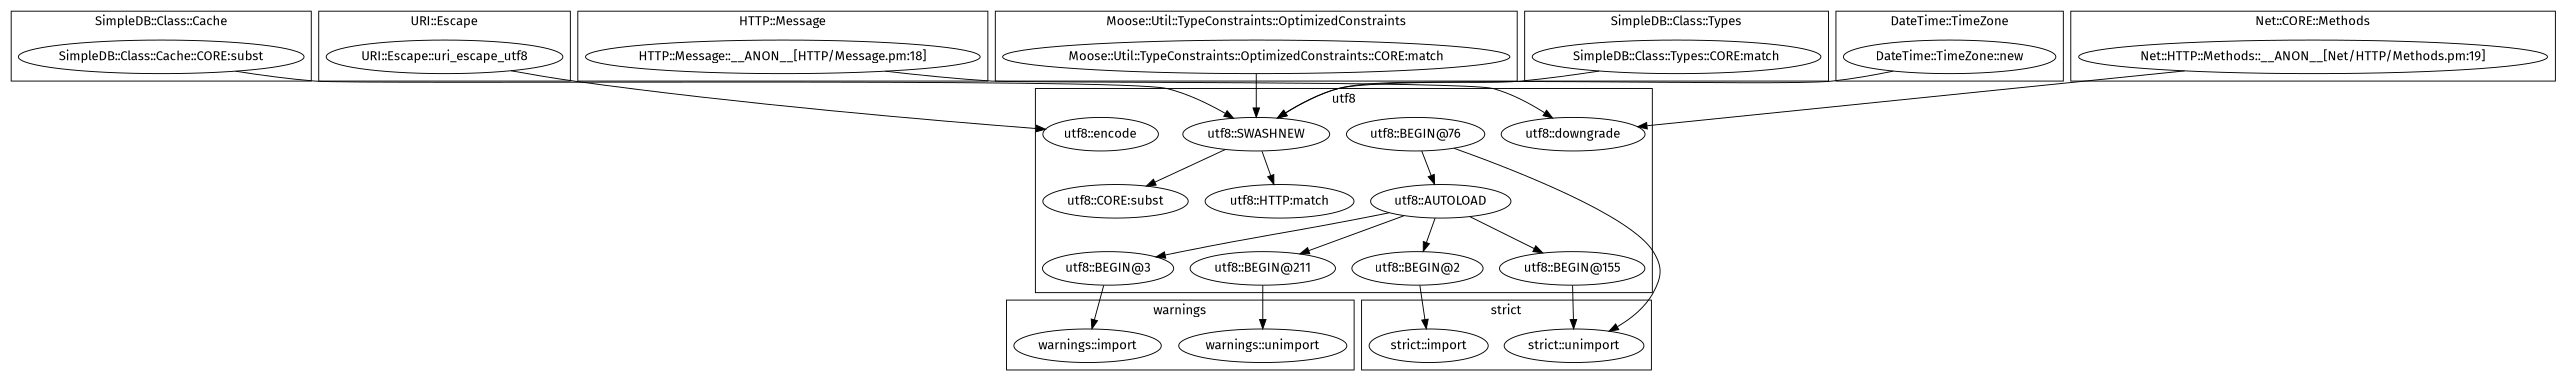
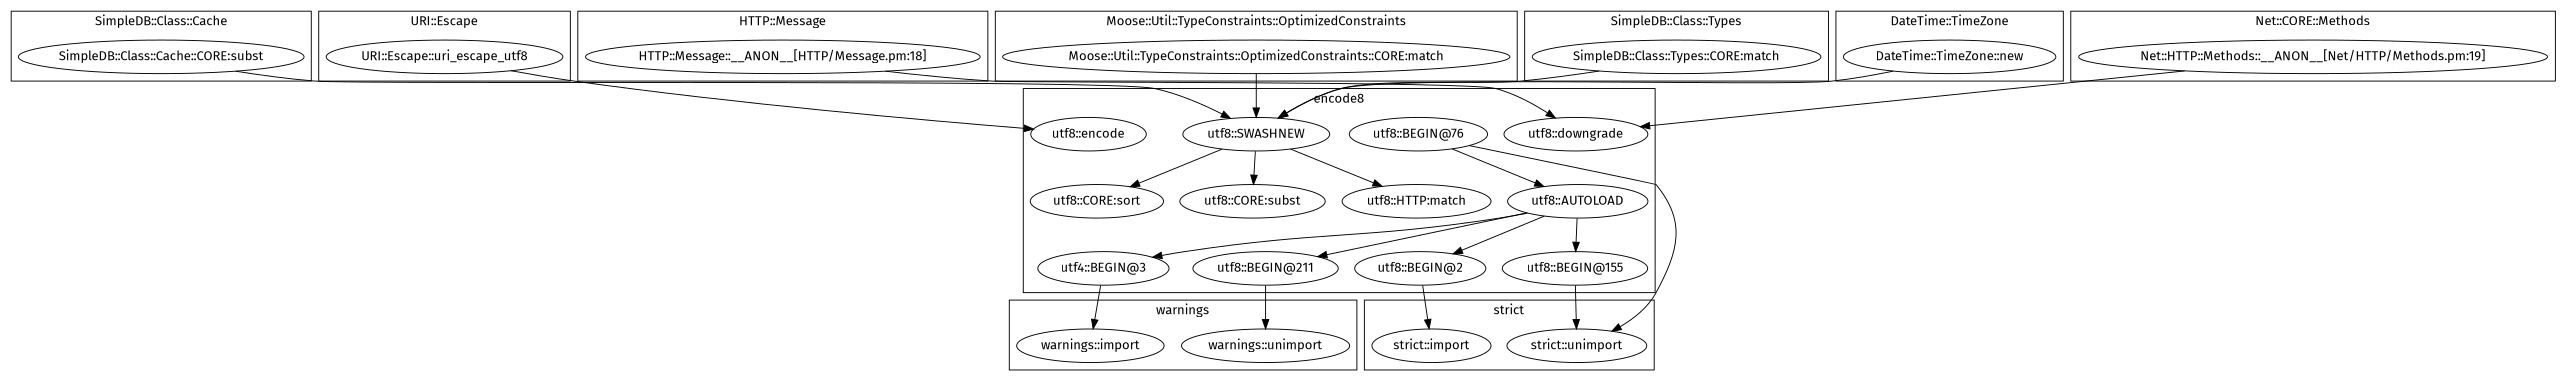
cluster "utf8": label "utf8" -> "encode8"
node "utf8::CORE:sort": added
node "utf8::BEGIN@3": label "utf8::BEGIN@3" -> "utf4::BEGIN@3"
